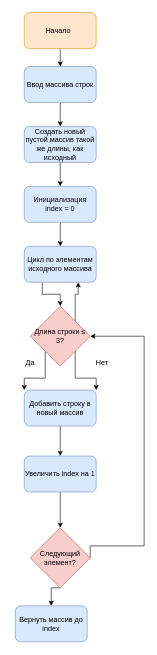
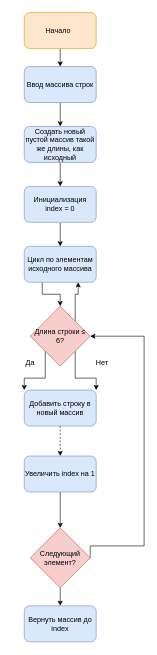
node "Длина строки ≤ 3?": label "Длина строки ≤ 3?" -> "Длина строки ≤ 6?"
edge "Добавить строку в новый массив" -> "Увеличить index на 1": style solid -> dashed
node "Вернуть массив до index": moved (51, 624) -> (60, 624)
